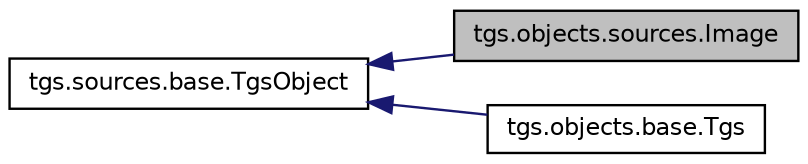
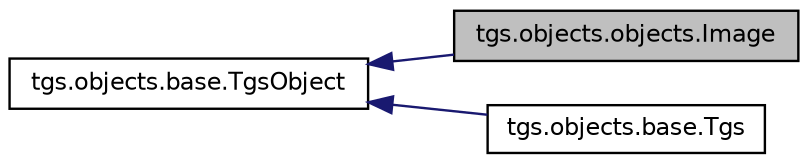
node "tgs.objects.sources.Image": label "tgs.objects.sources.Image" -> "tgs.objects.objects.Image"
node "tgs.sources.base.TgsObject": label "tgs.sources.base.TgsObject" -> "tgs.objects.base.TgsObject"
